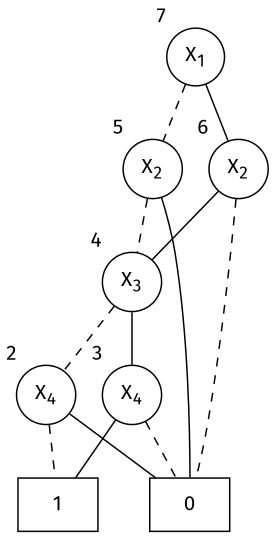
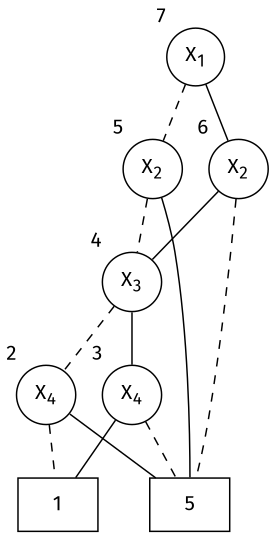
node "0": label "0" -> "5"
